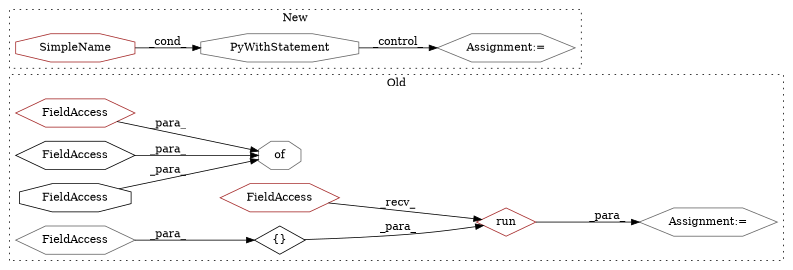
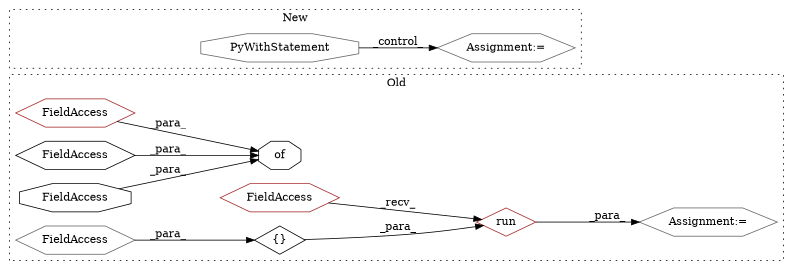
node "SimpleName": removed
node "of": color gray40 -> black
